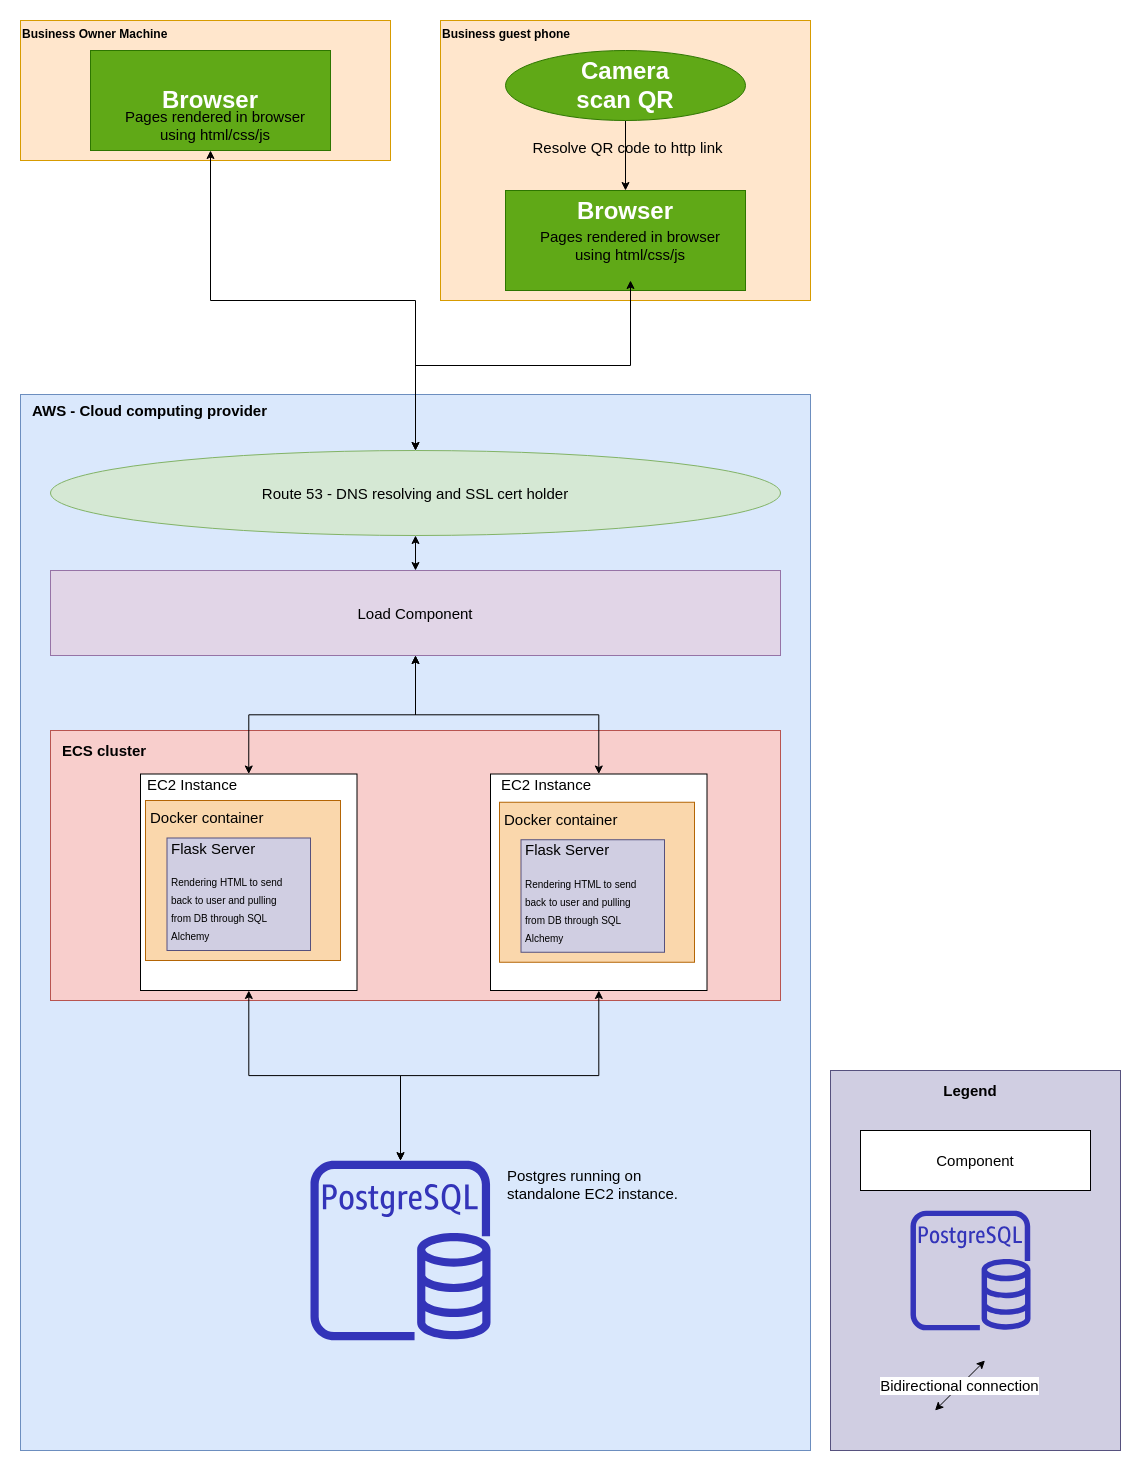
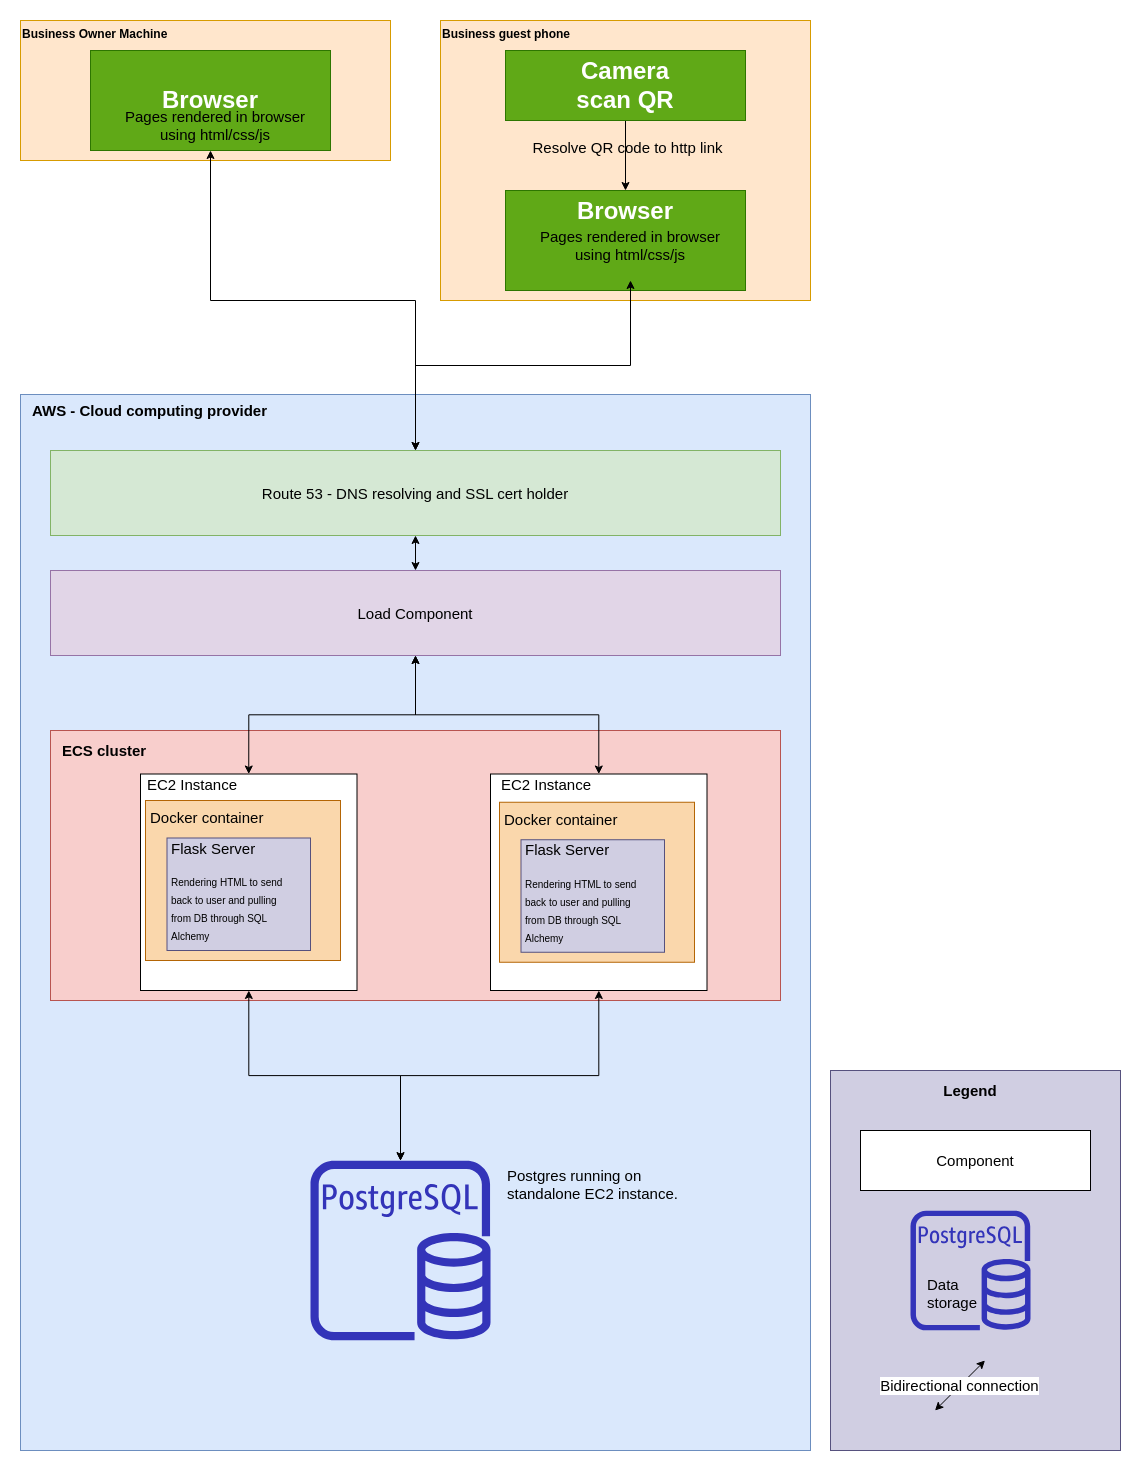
node "Camera scan QR": shape ellipse -> rectangle
node "Route 53 - DNS resolving and SSL cert holder": shape ellipse -> rectangle
node "Data storage": added
